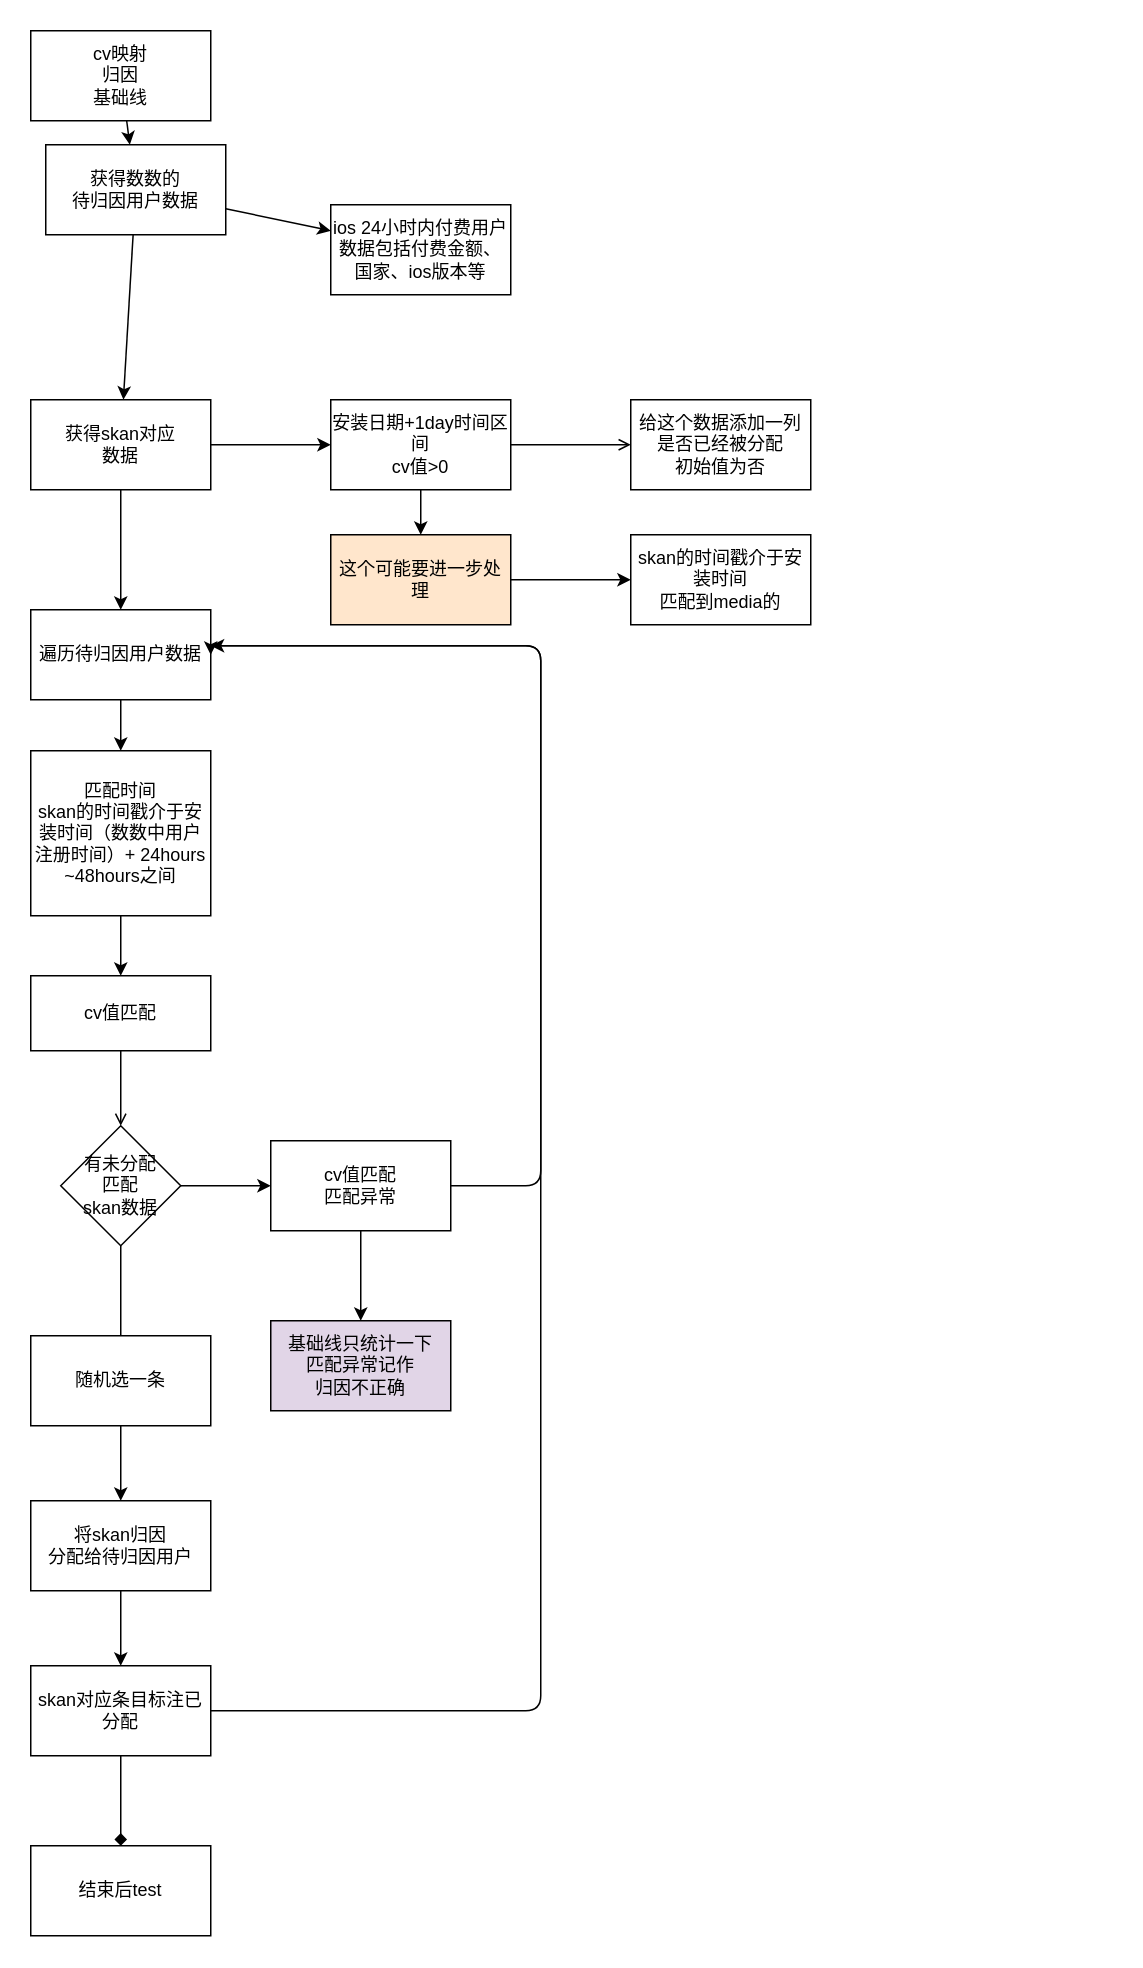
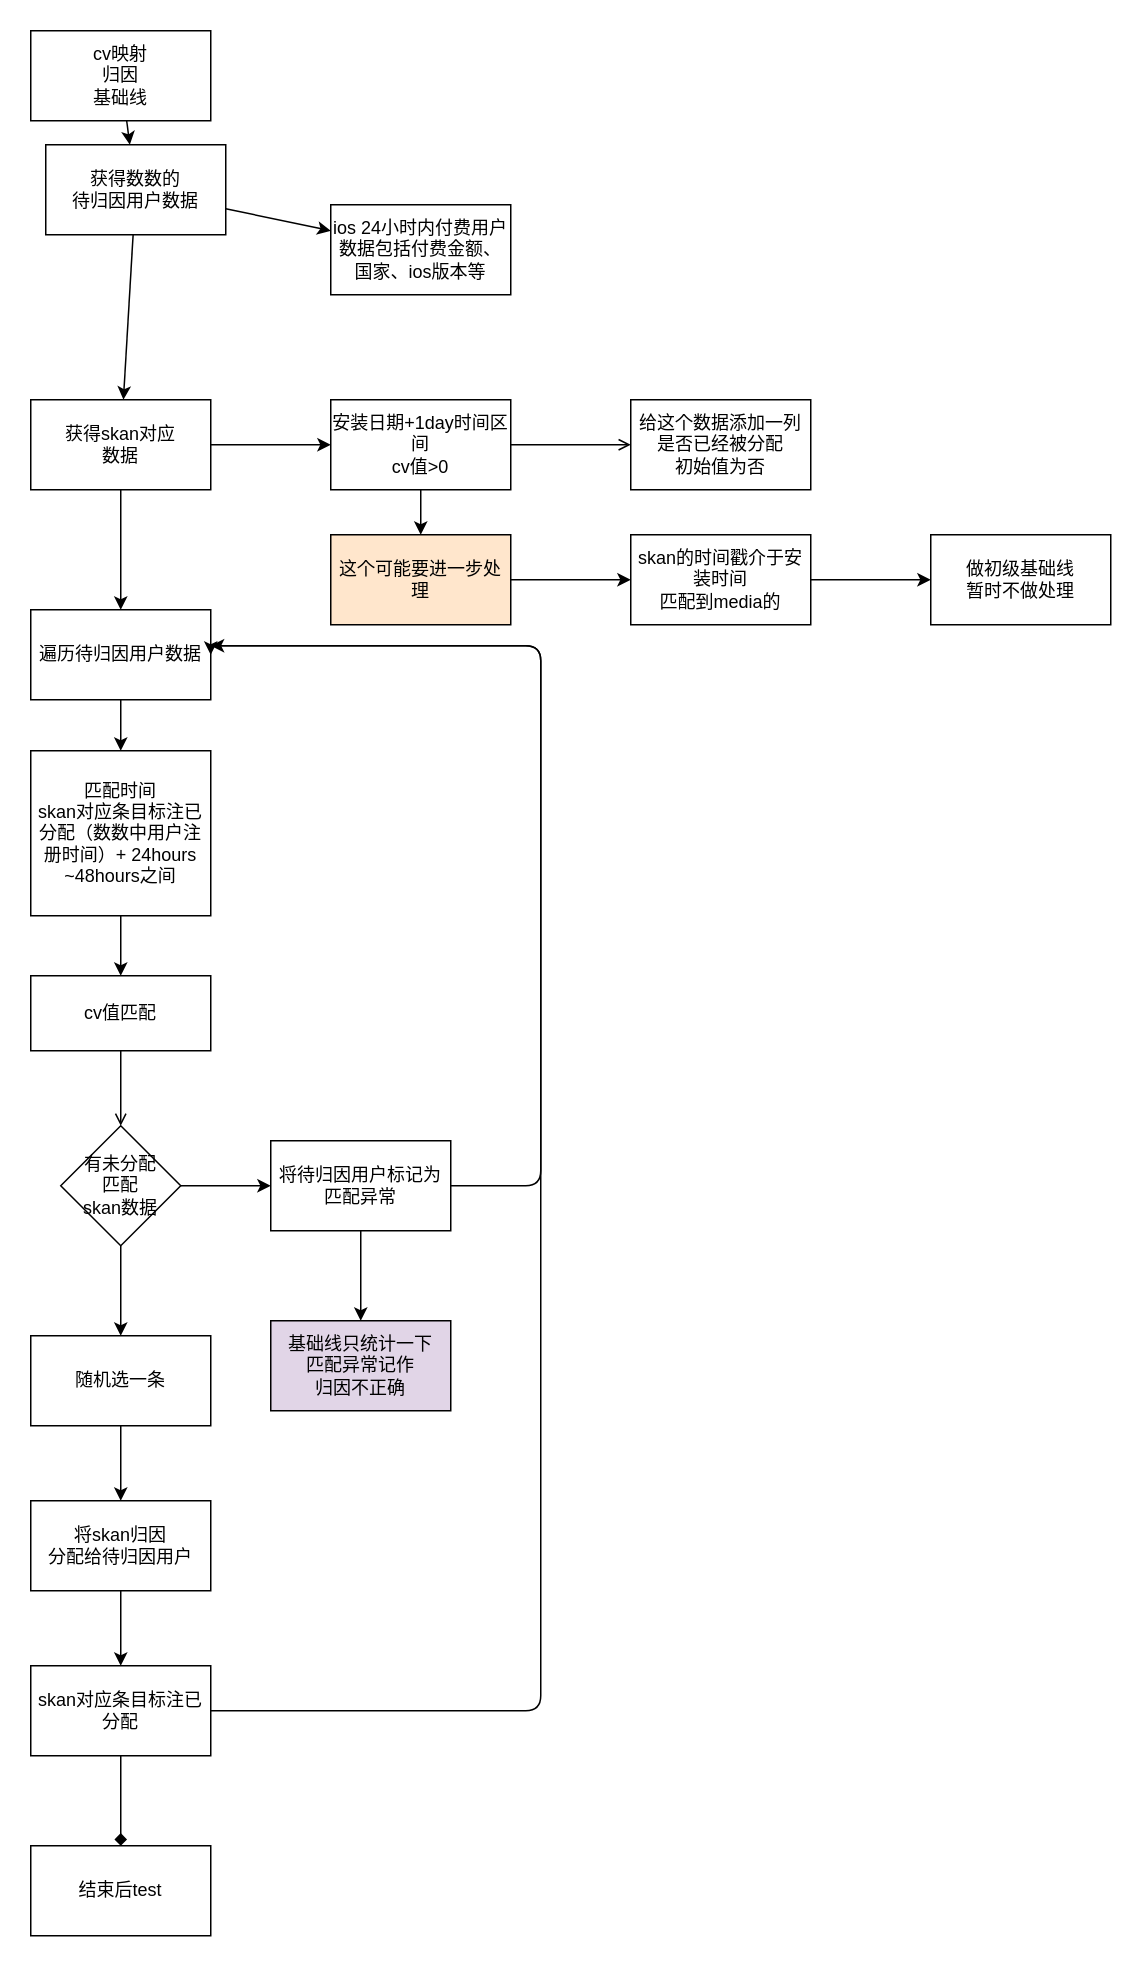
edge "skan的时间戳介于安装时间 匹配到media的" -> "做初级基础线 暂时不做处理": added
node "做初级基础线 暂时不做处理": added
node "匹配时间 skan的时间戳介于安装时间（数数中用户注册时间）+ 24hours ~48hours之间": label "匹配时间 skan的时间戳介于安装时间（数数中用户注册时间）+ 24hours ~48hours之间" -> "匹配时间 skan对应条目标注已分配（数数中用户注册时间）+ 24hours ~48hours之间"
node "cv值匹配 匹配异常": label "cv值匹配 匹配异常" -> "将待归因用户标记为 匹配异常"
edge "有未分配 匹配 skan数据" -- "随机选一条": arrowhead none -> classic
